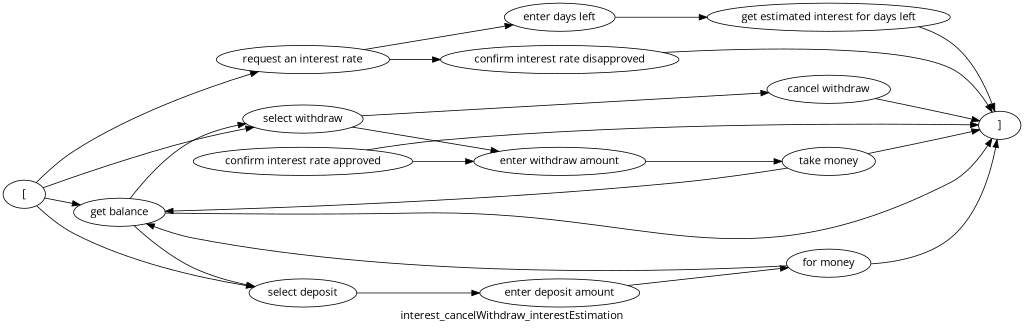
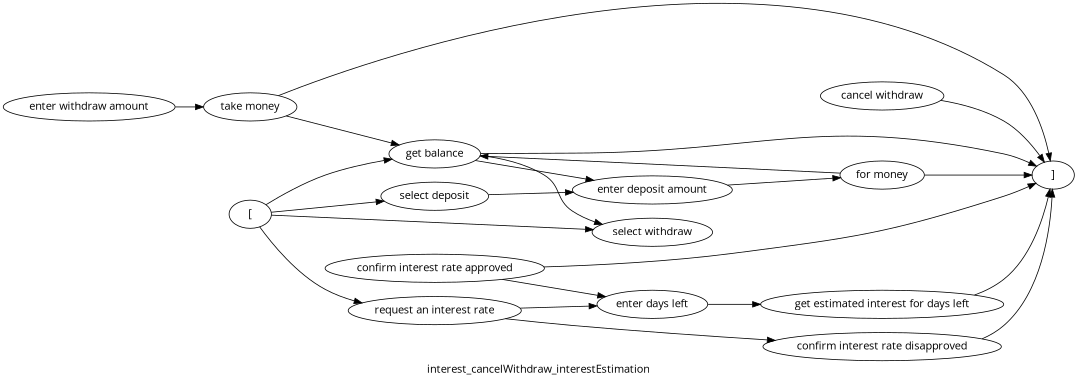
edge "select withdraw" -> "cancel withdraw": removed
edge "select withdraw" -> "enter withdraw amount": removed
edge "confirm interest rate approved" -> "enter withdraw amount": now "confirm interest rate approved" -> "enter days left"
edge "get balance" -> "select deposit": now "get balance" -> "enter deposit amount"
